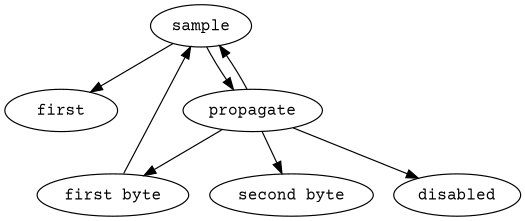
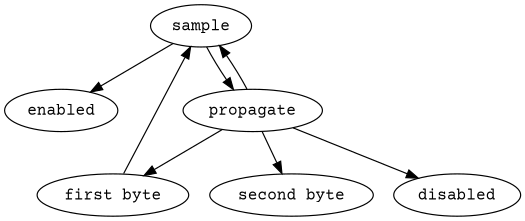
node "first": label "first" -> "enabled"
